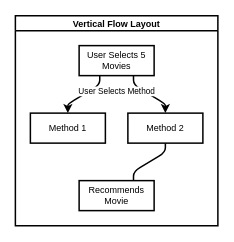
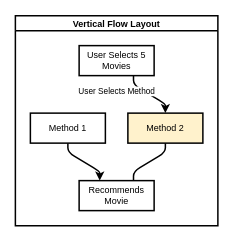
edge "User Selects 5 Movies" -> "Method 1": removed
node "Method 2": fillcolor #ffffff -> #fff2cc
edge "Method 1" -> "Recommends Movie": added
